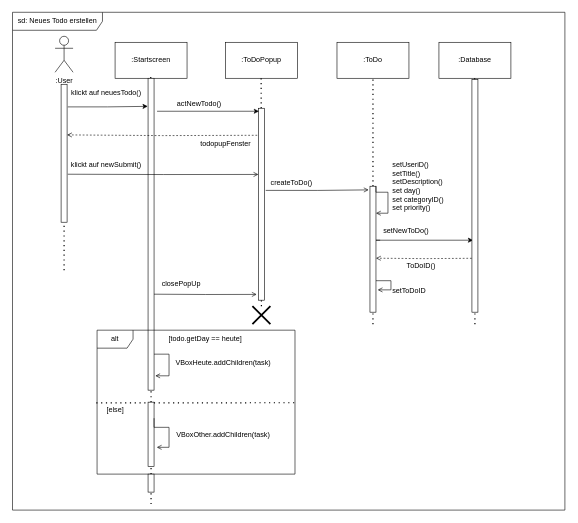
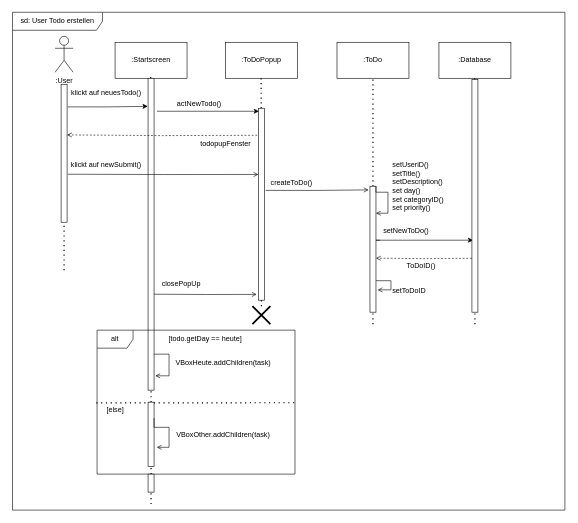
node "sd: Neues Todo erstellen": label "sd: Neues Todo erstellen" -> "sd: User Todo erstellen"
